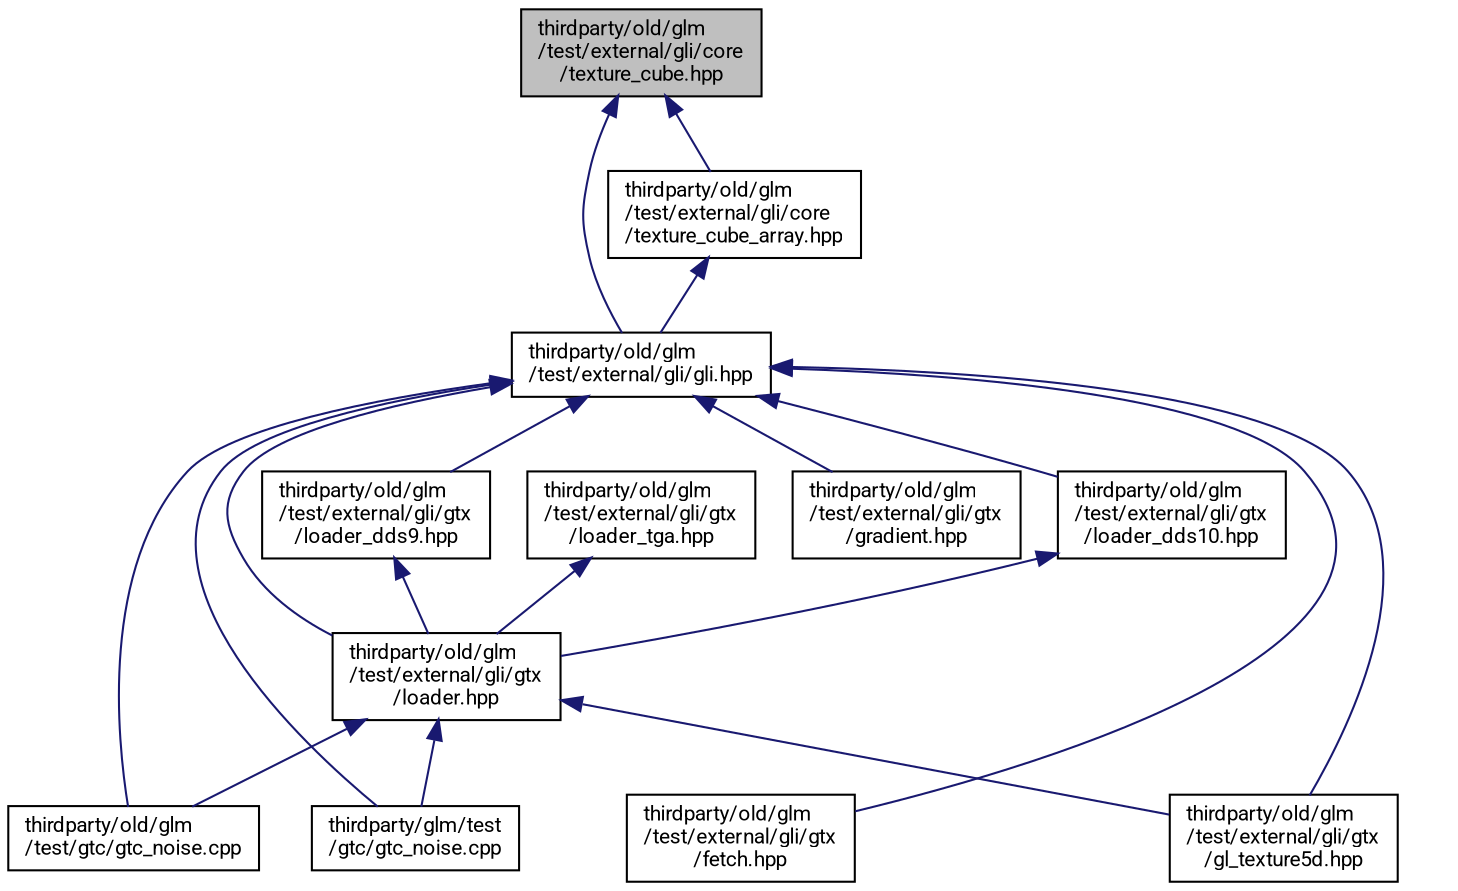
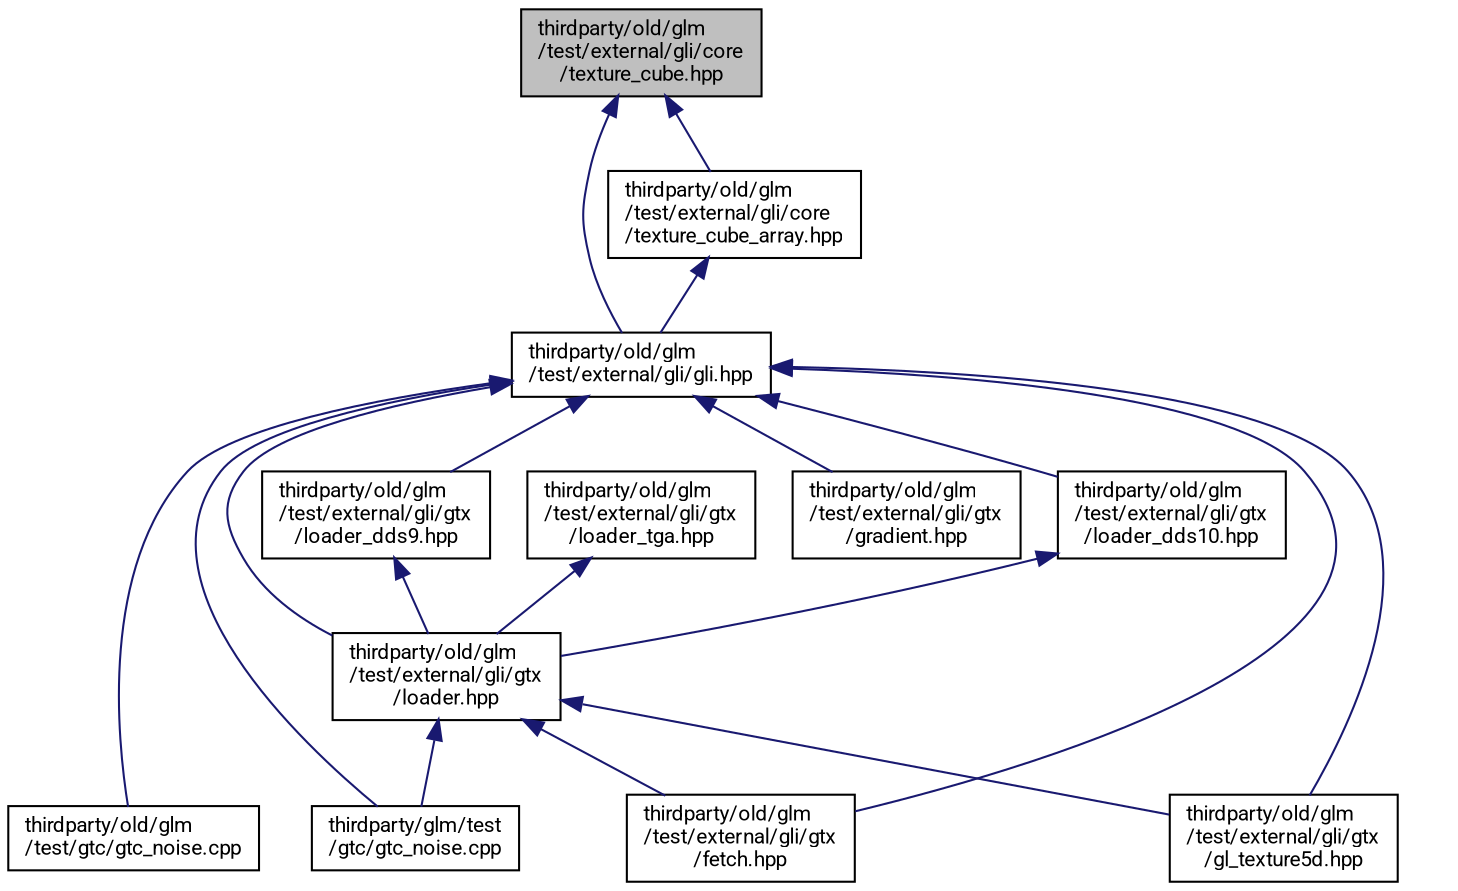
edge "thirdparty/old/glm /test/gtc/gtc_noise.cpp" -> "thirdparty/old/glm /test/external/gli/gtx /loader.hpp": now "thirdparty/old/glm /test/external/gli/gtx /fetch.hpp" -> "thirdparty/old/glm /test/external/gli/gtx /loader.hpp"
